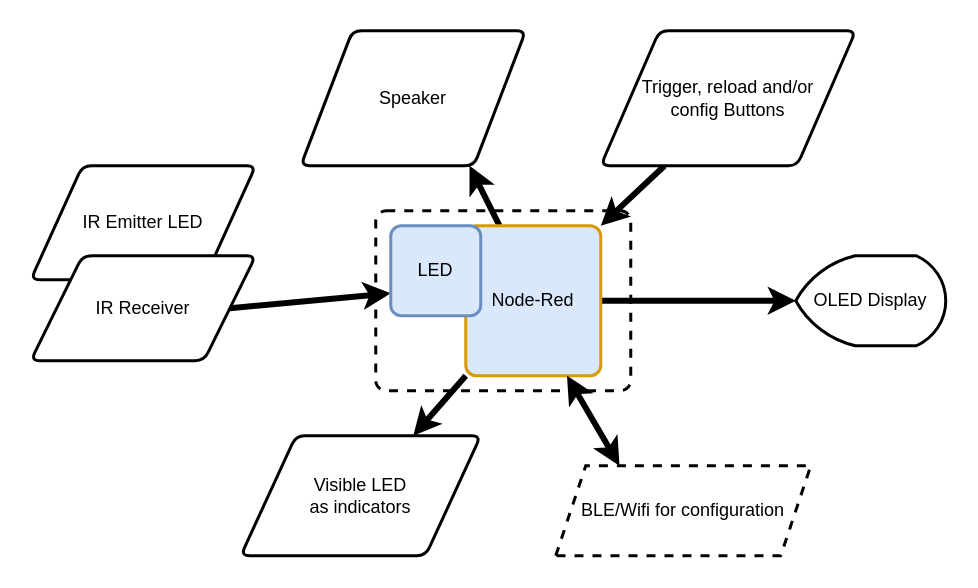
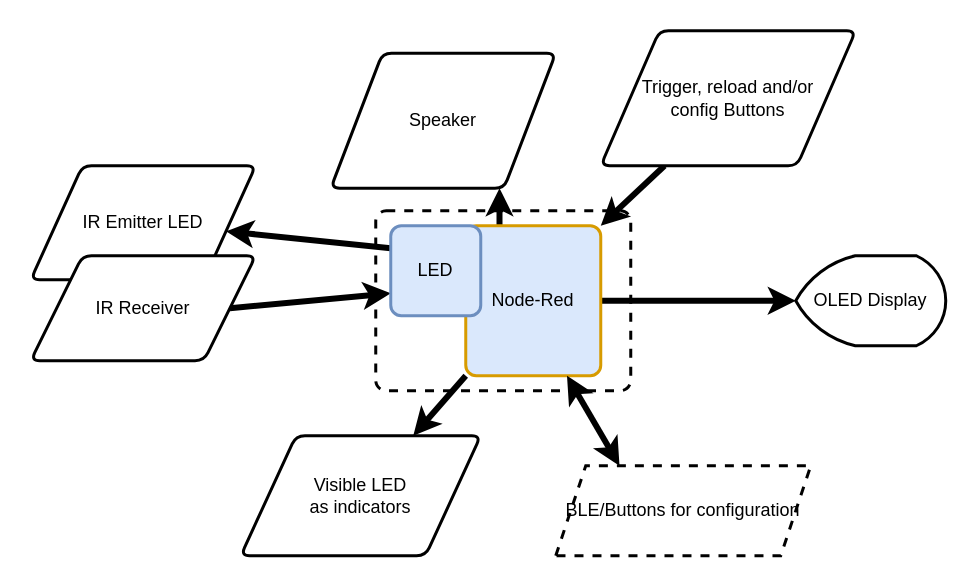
node "Speaker": moved (413, 98) -> (443, 121)
edge "LED" -> "IR Emitter LED": added
node "BLE/Wifi for configuration": label "BLE/Wifi for configuration" -> "BLE/Buttons for configuration"
